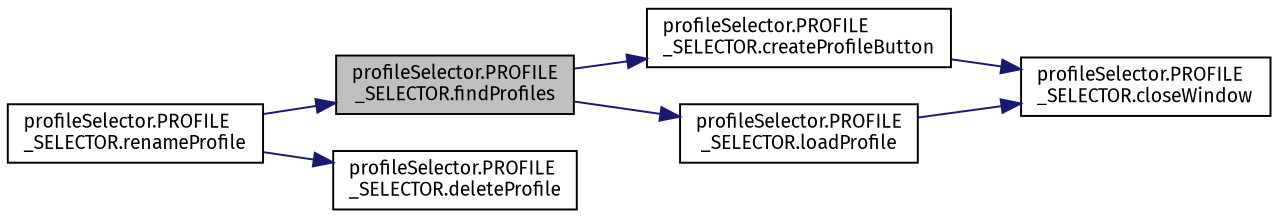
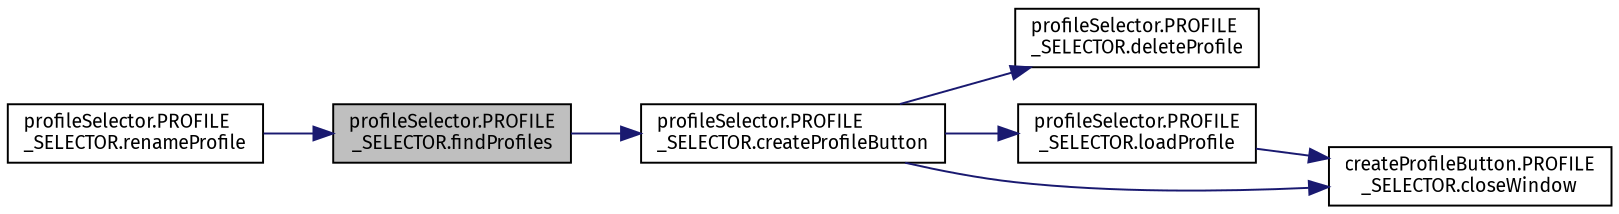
node "profileSelector.PROFILE _SELECTOR.closeWindow": label "profileSelector.PROFILE _SELECTOR.closeWindow" -> "createProfileButton.PROFILE _SELECTOR.closeWindow"
edge "profileSelector.PROFILE _SELECTOR.findProfiles" -> "profileSelector.PROFILE _SELECTOR.loadProfile": now "profileSelector.PROFILE _SELECTOR.createProfileButton" -> "profileSelector.PROFILE _SELECTOR.loadProfile"
edge "profileSelector.PROFILE _SELECTOR.renameProfile" -> "profileSelector.PROFILE _SELECTOR.deleteProfile": now "profileSelector.PROFILE _SELECTOR.createProfileButton" -> "profileSelector.PROFILE _SELECTOR.deleteProfile"
